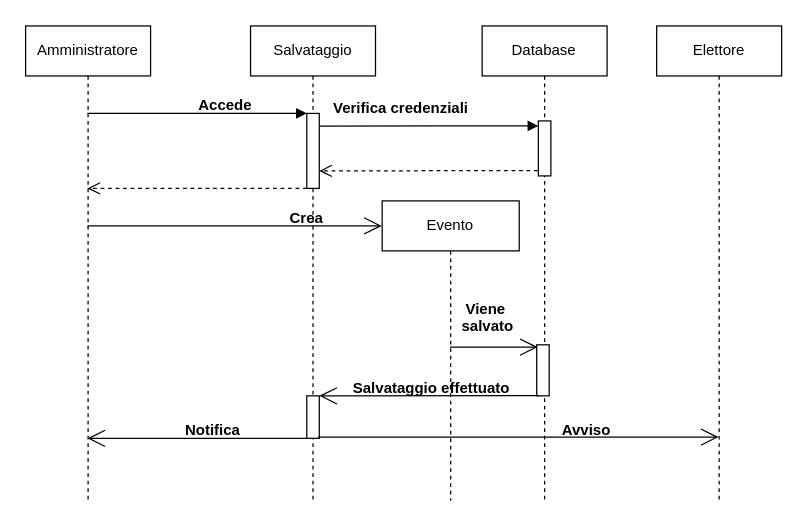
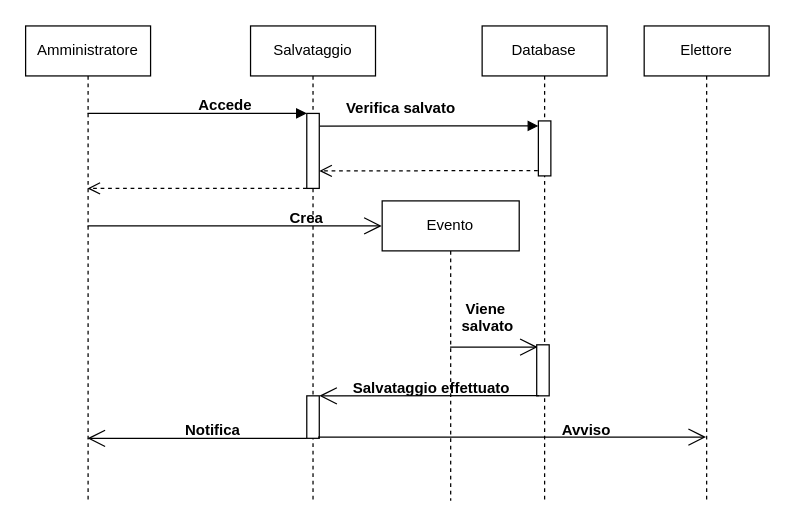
node "Verifica credenziali": label "Verifica credenziali" -> "Verifica salvato"
node "Elettore": moved (719, 263) -> (707, 263)
